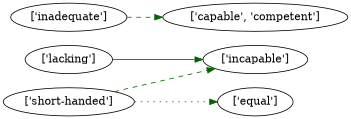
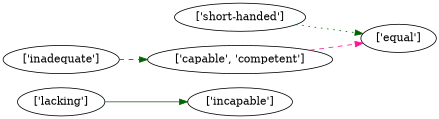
edge "['capable', 'competent']" -> "['equal']": added
edge "['short-handed']" -> "['incapable']": removed
